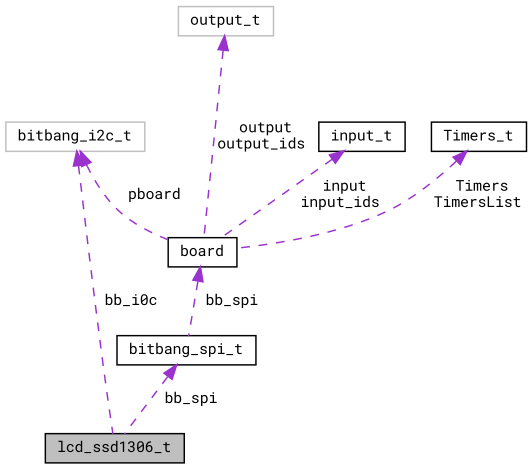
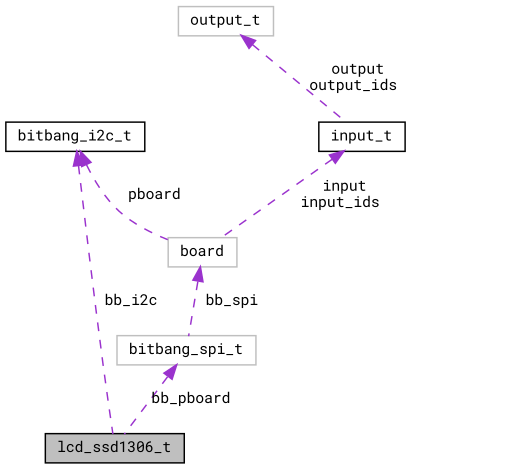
node "bitbang_i2c_t": color grey75 -> black
node "Timers_t": removed
edge "board" -> "output_t": now "input_t" -> "output_t"
node "board": color black -> grey75
edge "lcd_ssd1306_t" -> "bitbang_i2c_t": label " bb_i0c" -> " bb_i2c"
node "bitbang_spi_t": color black -> grey75
edge "lcd_ssd1306_t" -> "bitbang_spi_t": label " bb_spi" -> " bb_pboard"
